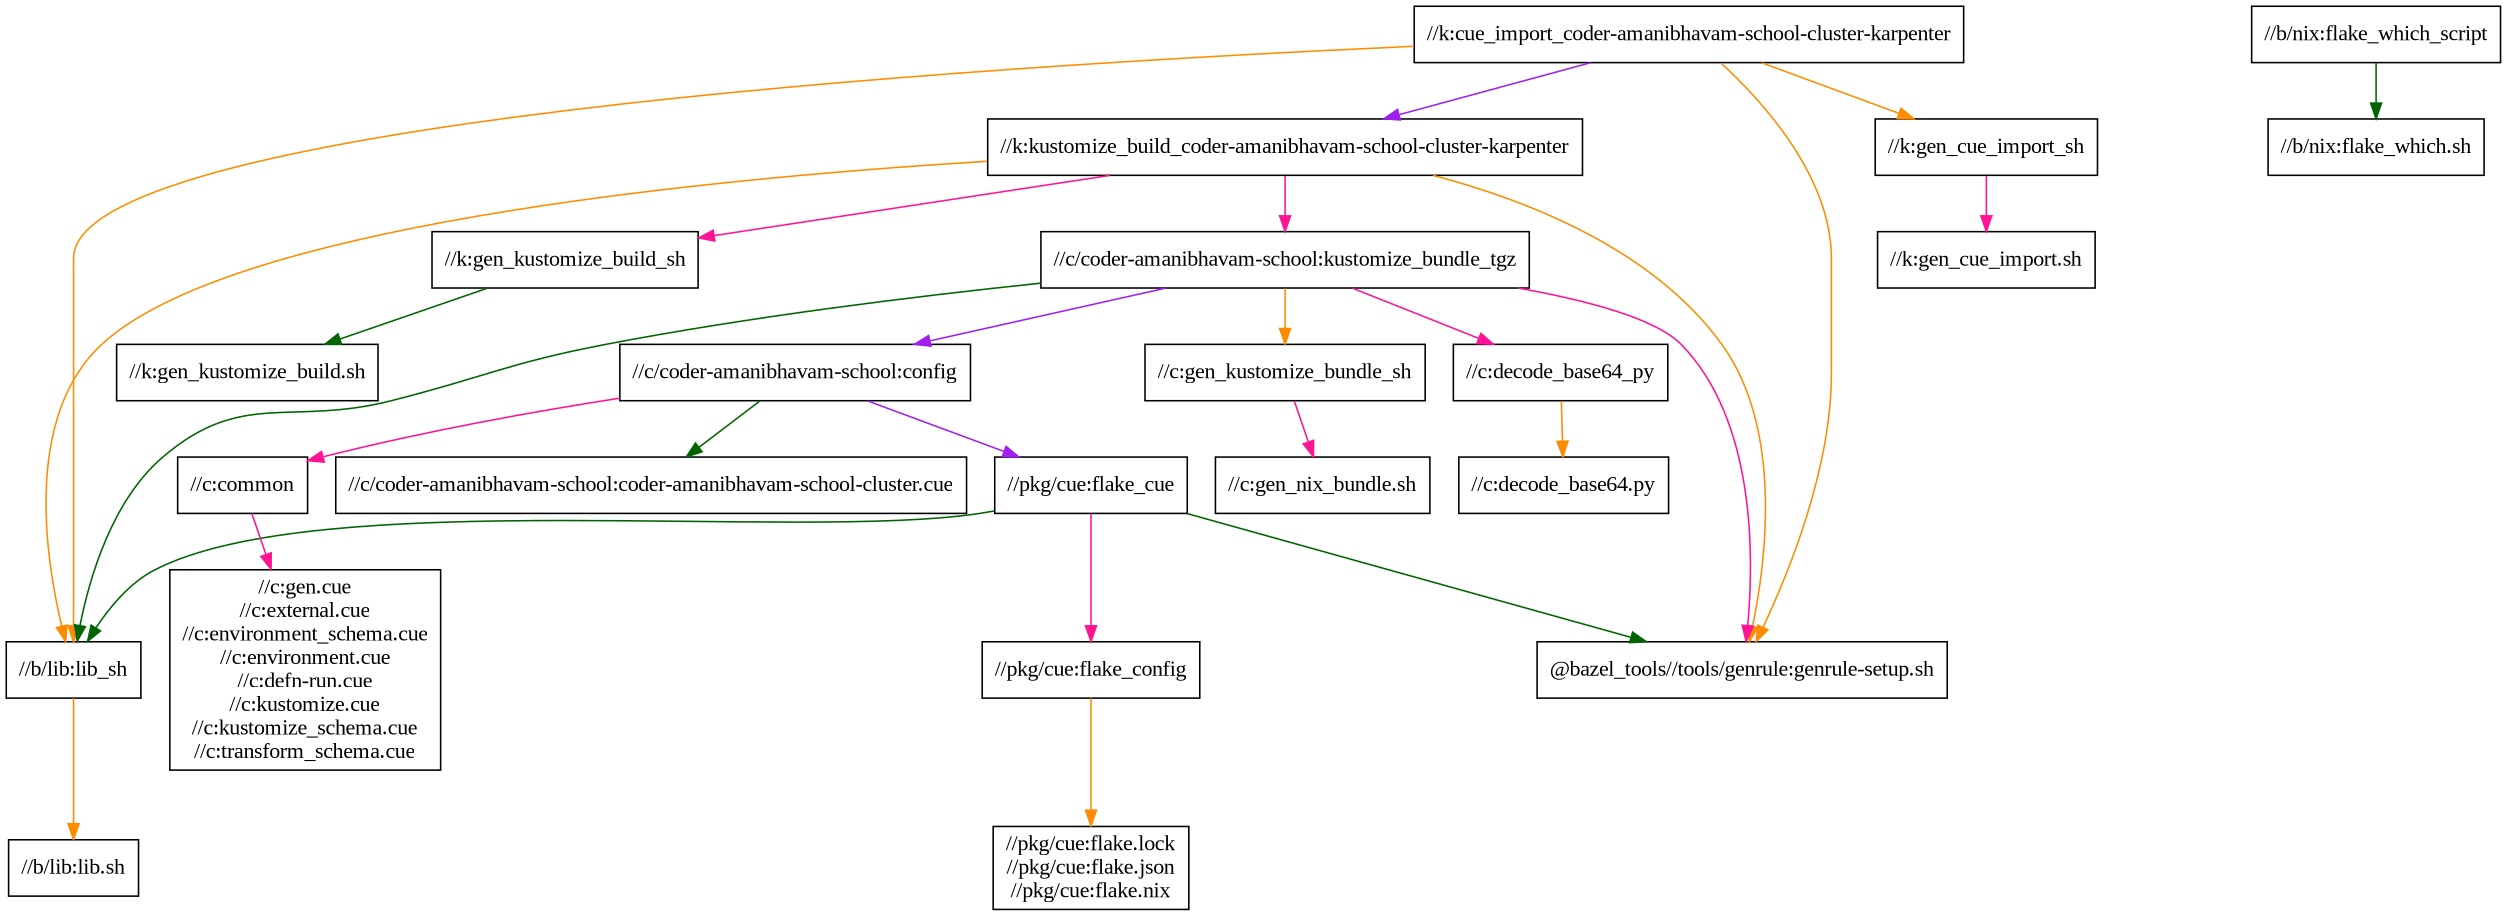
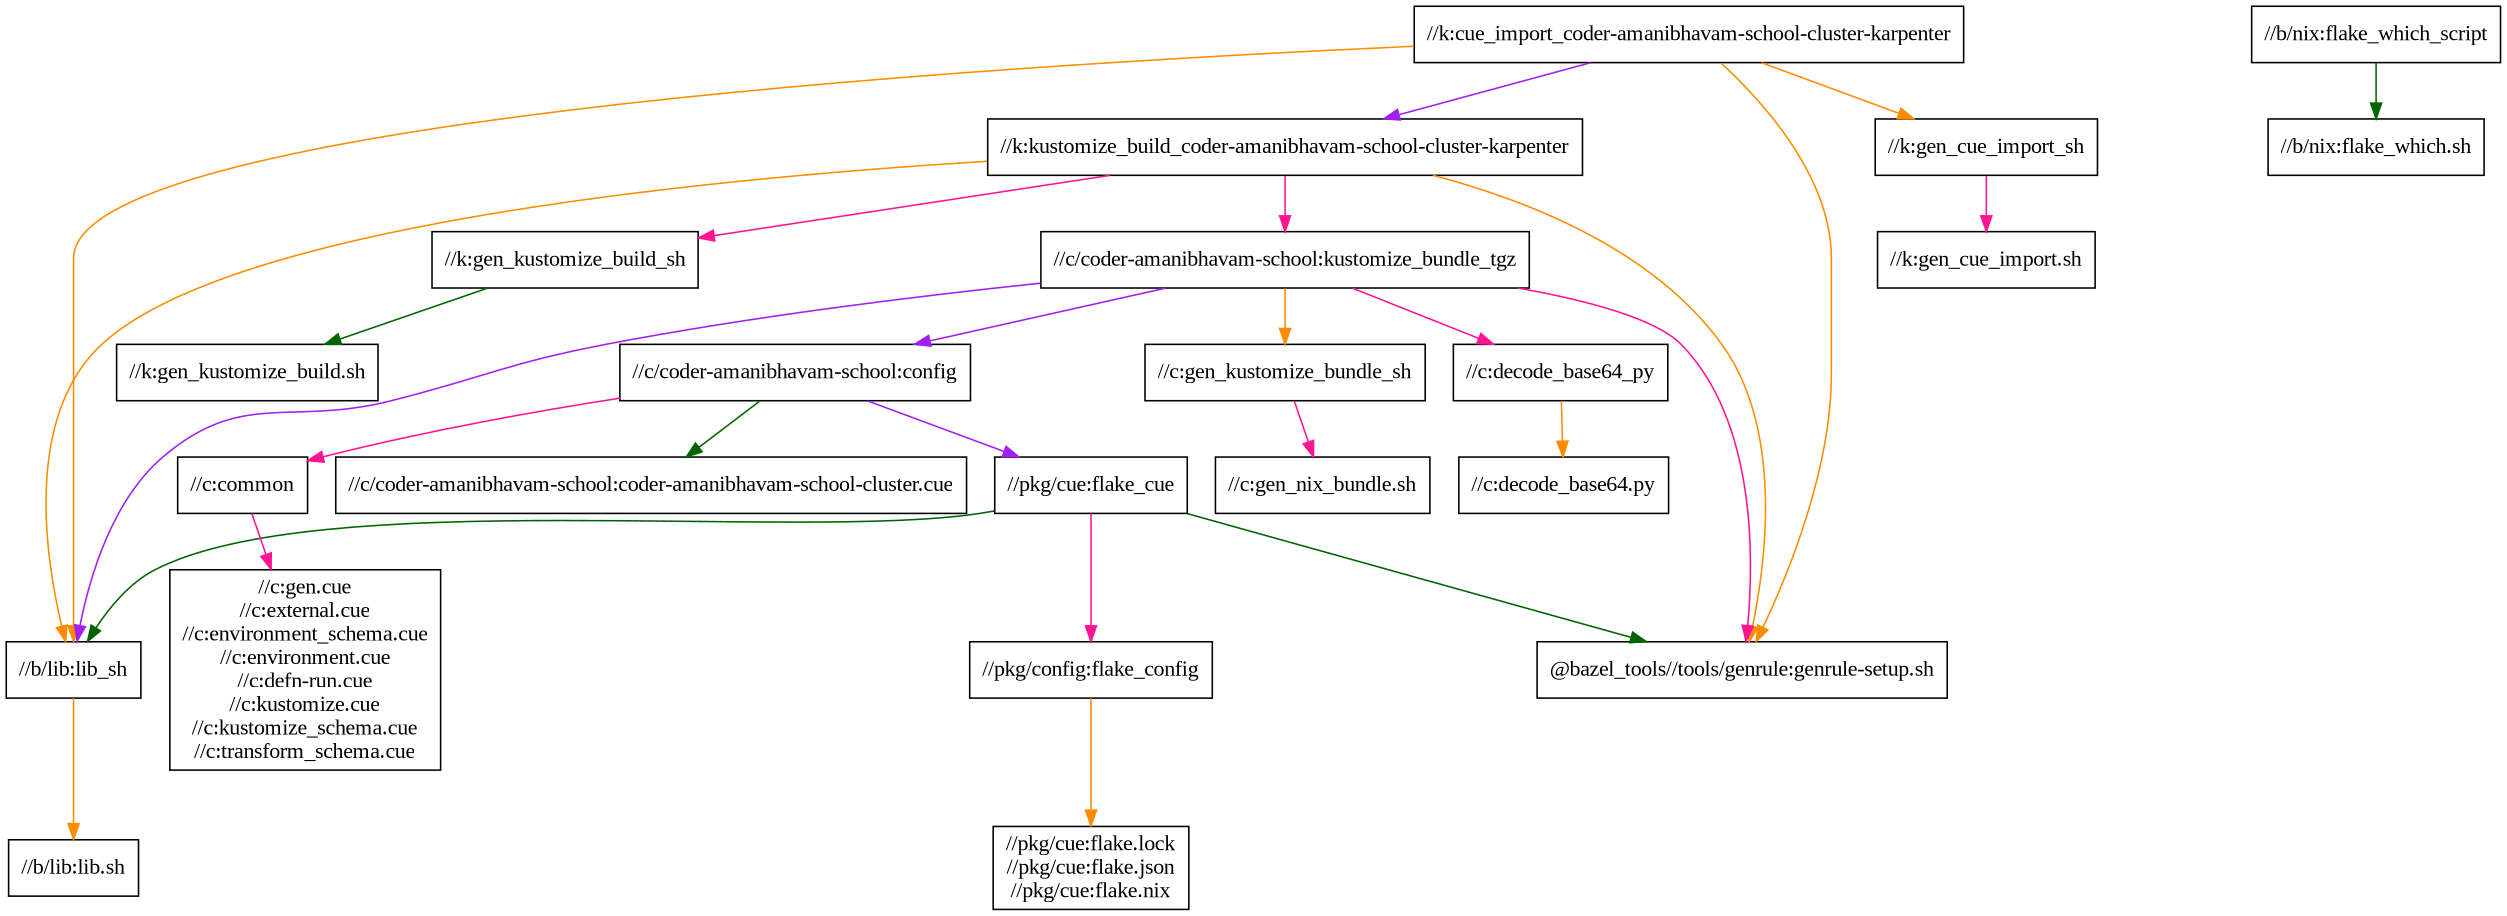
edge "//c/coder-amanibhavam-school:kustomize_bundle_tgz" -> "//b/lib:lib_sh": color darkgreen -> purple
node "//pkg/cue:flake_config": label "//pkg/cue:flake_config" -> "//pkg/config:flake_config"
